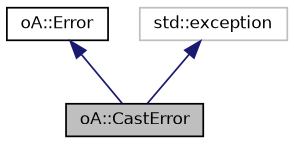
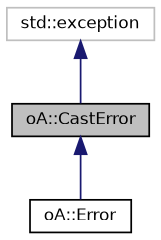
edge "oA::CastError" -> "oA::Error": reversed
